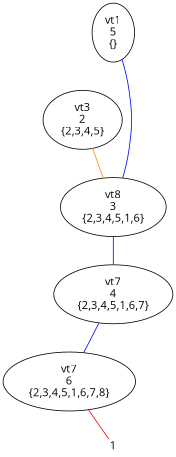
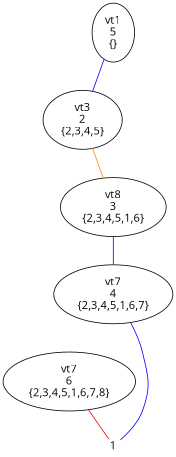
edge "vt1 5 {}" -- "vt8 3 {2,3,4,5,1,6}": now "vt1 5 {}" -- "vt3 2 {2,3,4,5}"
edge "vt7 4 {2,3,4,5,1,6,7}" -- "vt7 6 {2,3,4,5,1,6,7,8}": now "vt7 4 {2,3,4,5,1,6,7}" -- "1"
